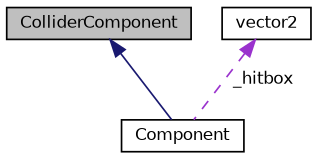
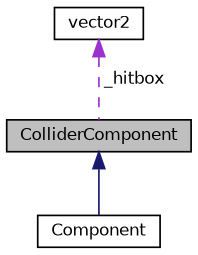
edge "Component" -> "vector2": now "ColliderComponent" -> "vector2"
